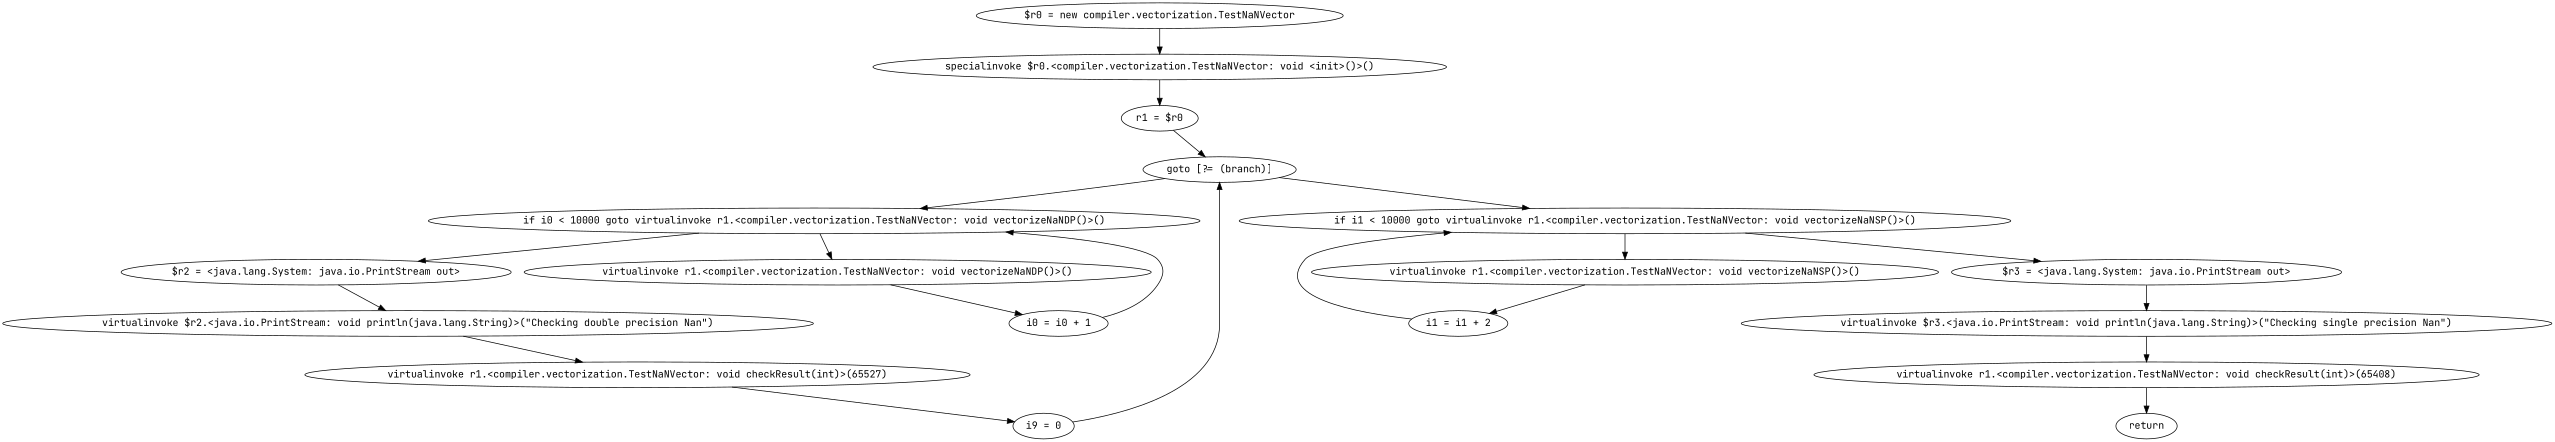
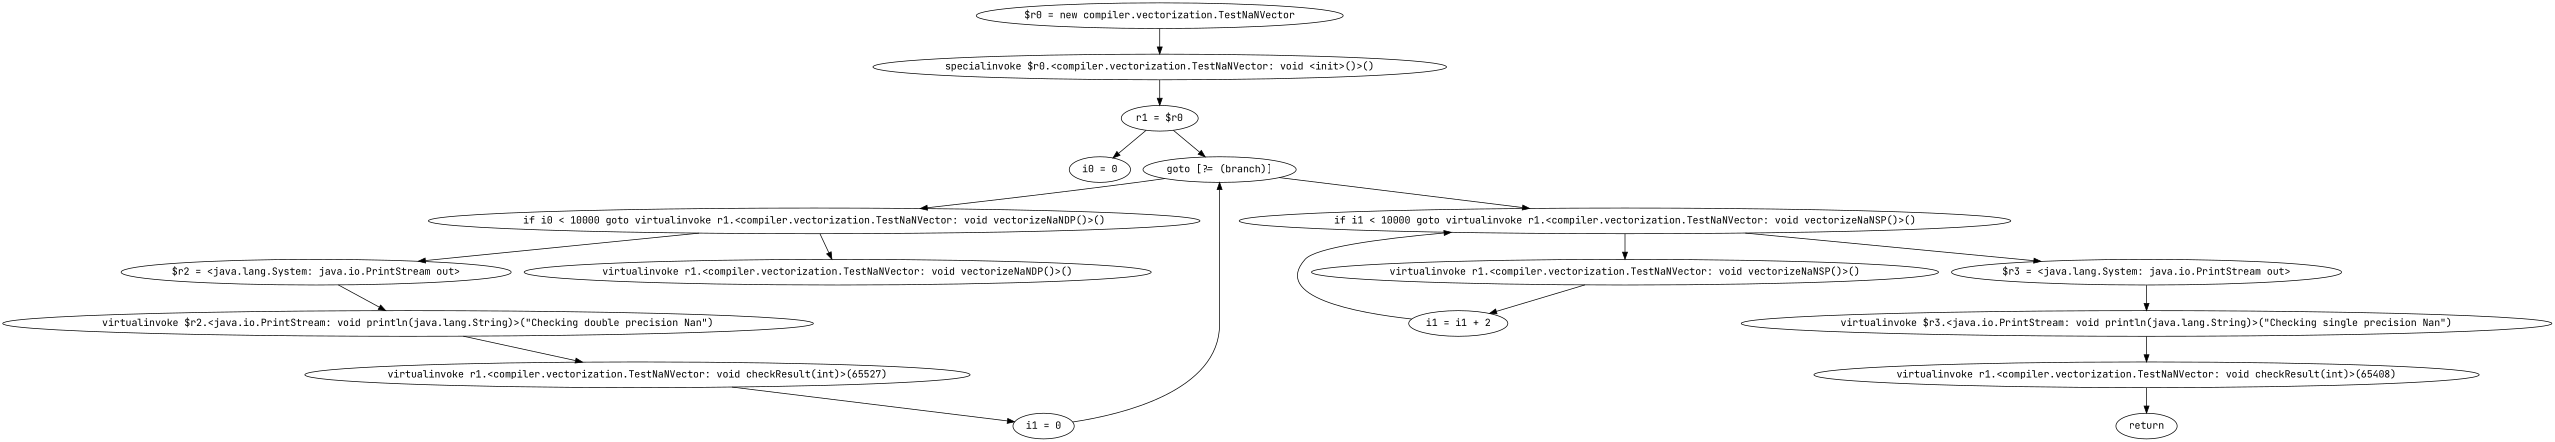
node "i0 = 0": added
node "i0 = i0 + 1": removed
node "i9 = 0": label "i9 = 0" -> "i1 = 0"
